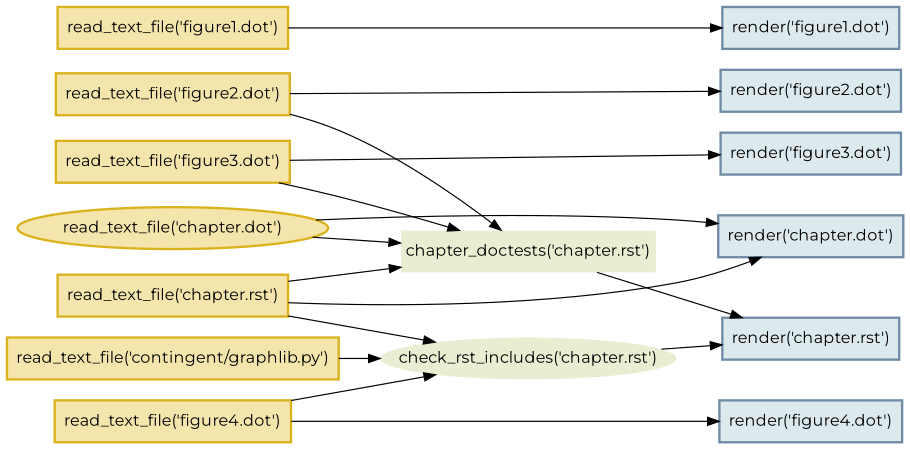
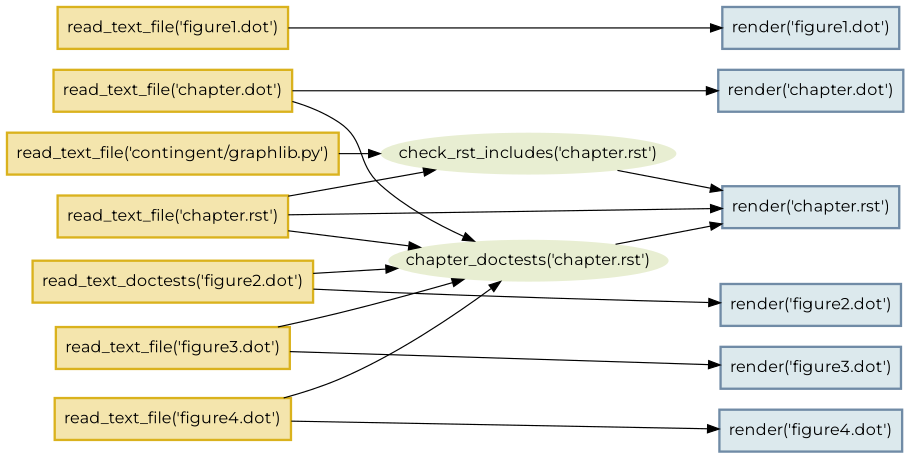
node "read_text_file('figure2.dot')": label "read_text_file('figure2.dot')" -> "read_text_doctests('figure2.dot')"
node "read_text_file('chapter.dot')": shape ellipse -> box
node "chapter_doctests('chapter.rst')": shape box -> ellipse
edge "read_text_file('chapter.rst')" -> "render('chapter.dot')": now "read_text_file('chapter.rst')" -> "render('chapter.rst')"
edge "read_text_file('figure4.dot')" -> "check_rst_includes('chapter.rst')": now "read_text_file('figure4.dot')" -> "chapter_doctests('chapter.rst')"
